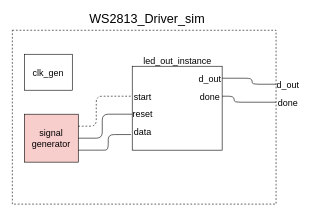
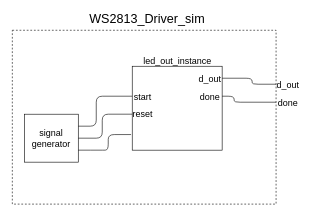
node "clk_gen": removed
edge "start" -- "signal generator": style dashed -> solid
node "data": removed
node "signal generator": fillcolor #f8cecc -> #ffffff
